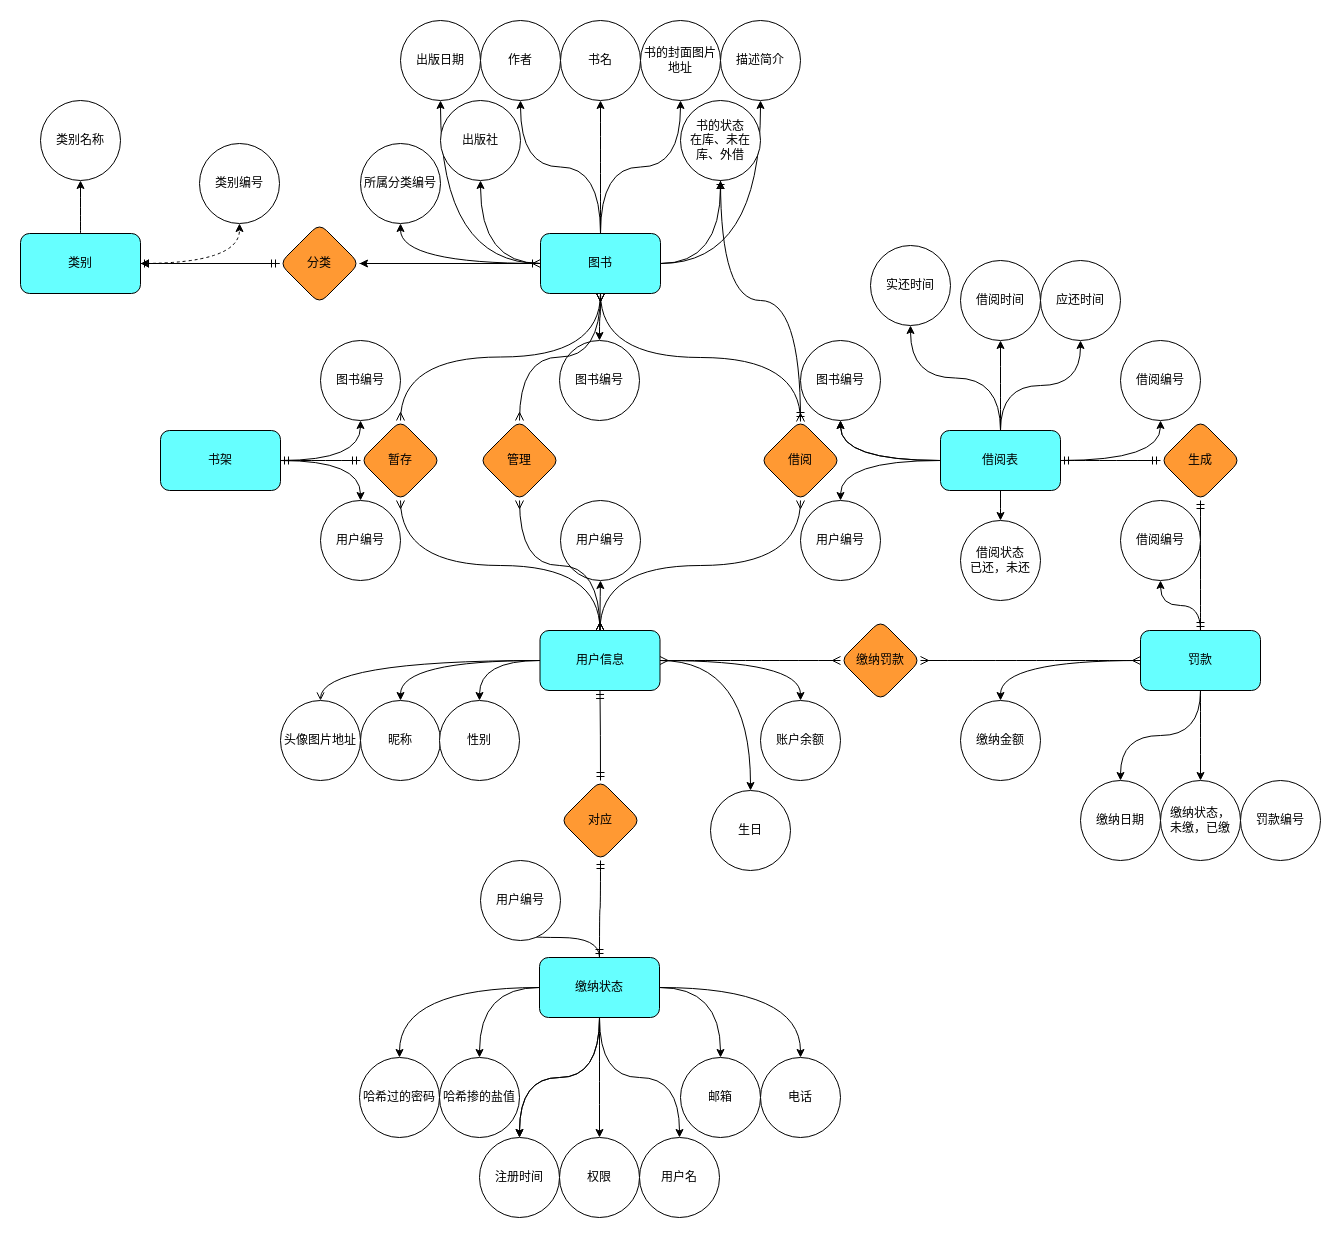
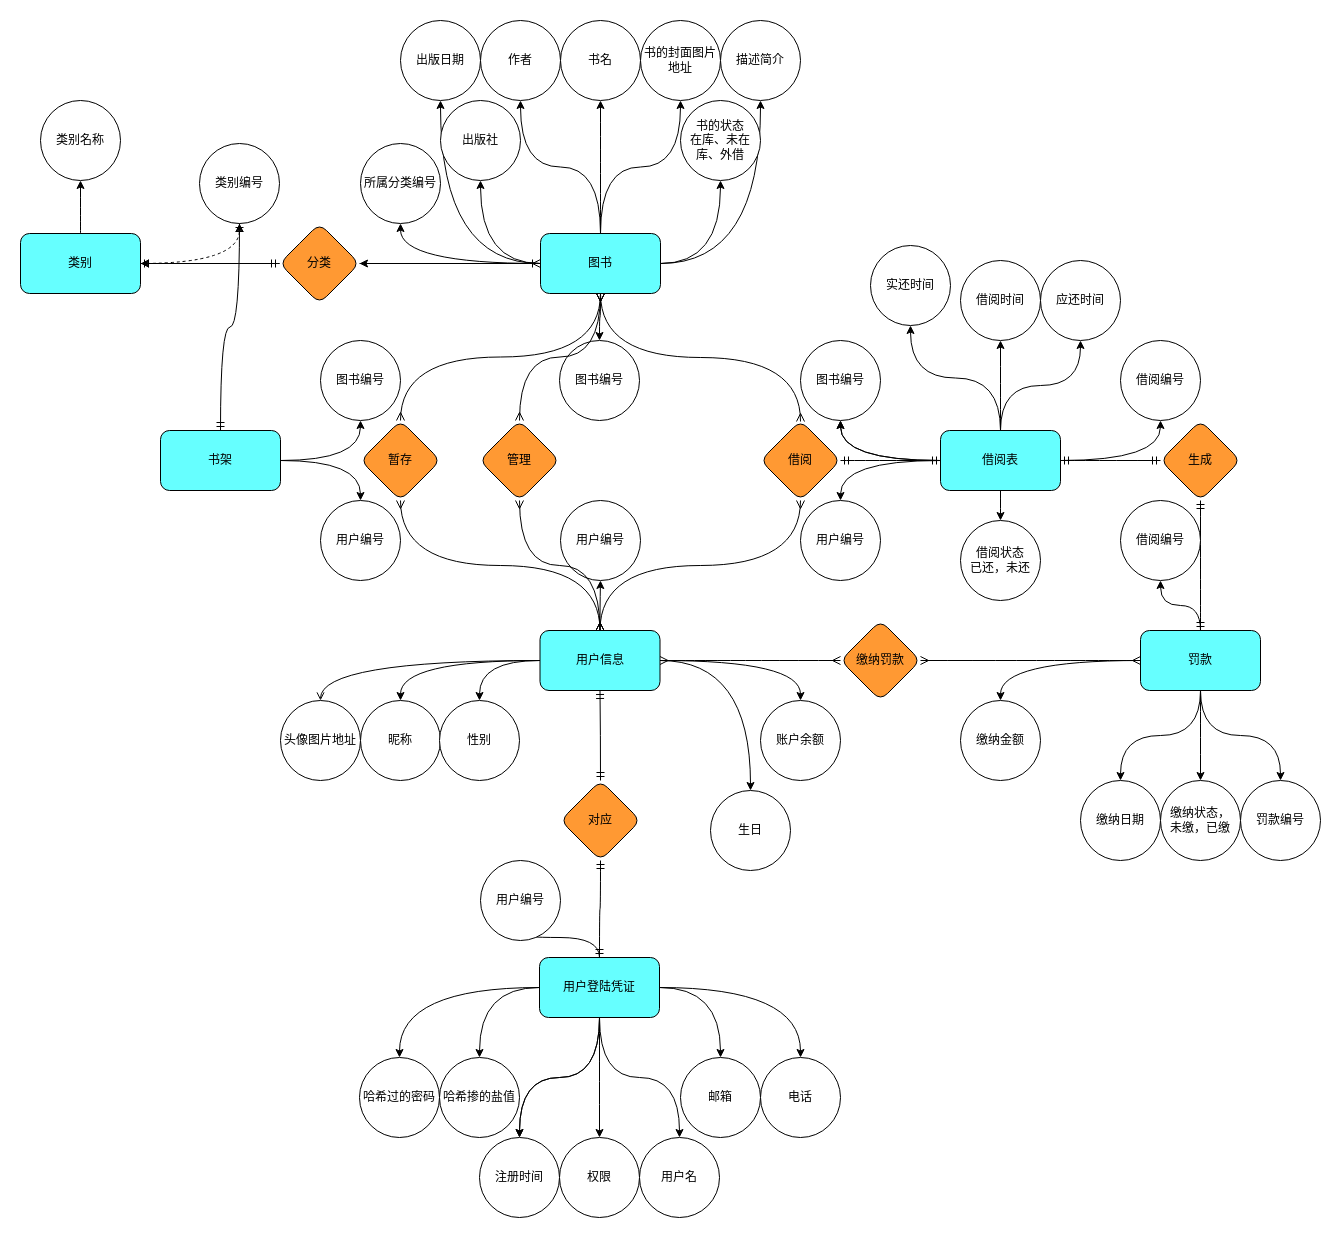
edge "书的状态 在库、未在库、外借" -- "借阅": now "借阅表" -- "借阅"
edge "书架" -- "暂存": now "书架" -- "类别编号"
edge "罚款" -> "罚款编号": added
node "缴纳状态": label "缴纳状态" -> "用户登陆凭证"
